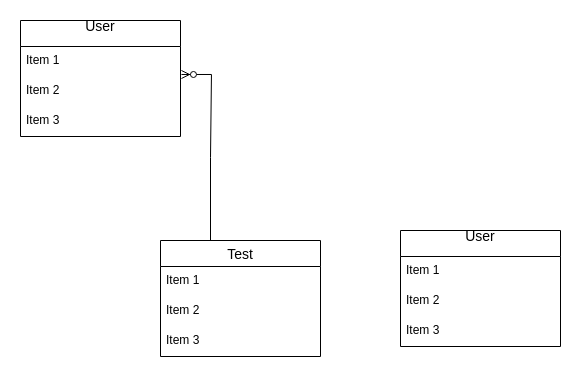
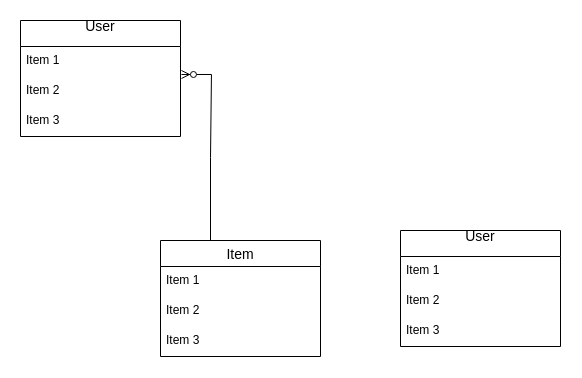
node "Test": label "Test" -> "Item"
